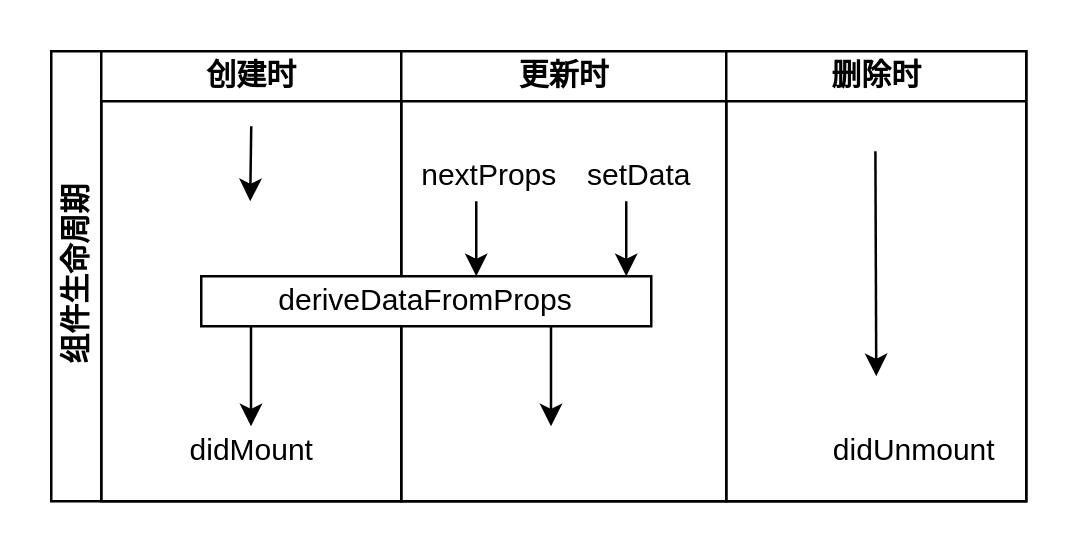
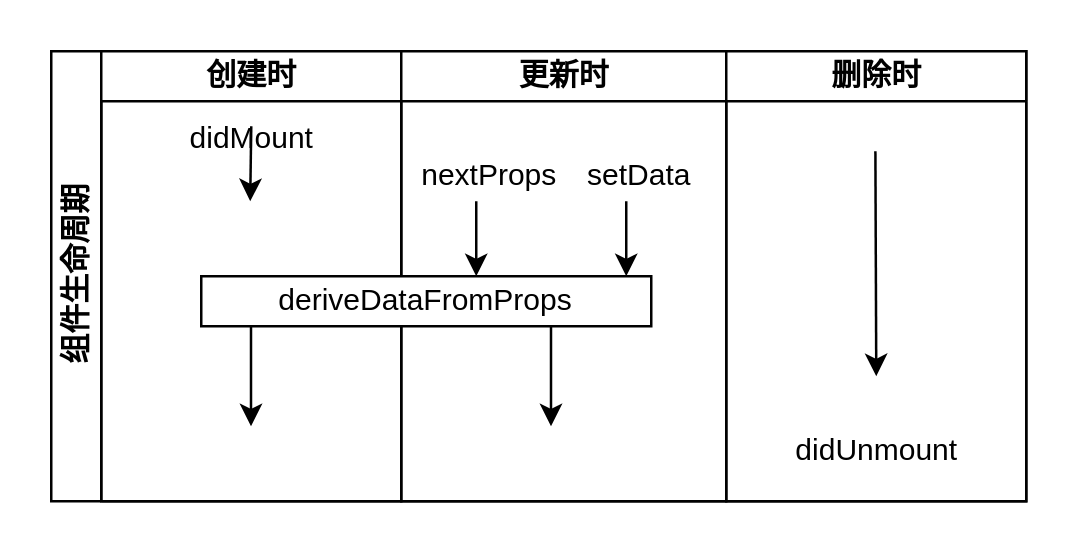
node "didMount": moved (251, 451) -> (251, 139)
node "didUnmount": moved (914, 451) -> (876, 451)
